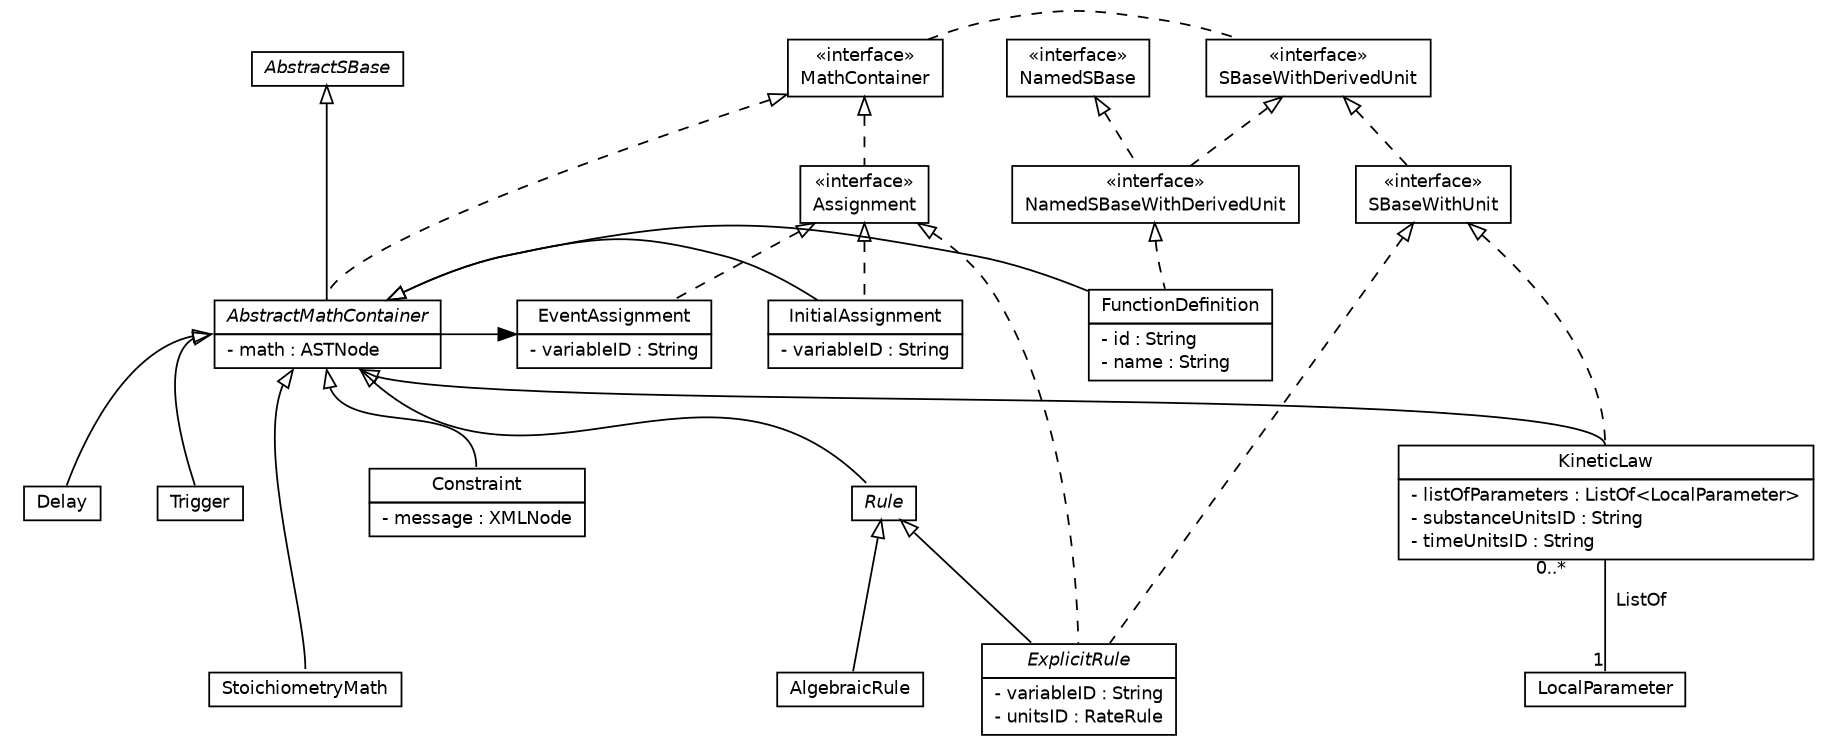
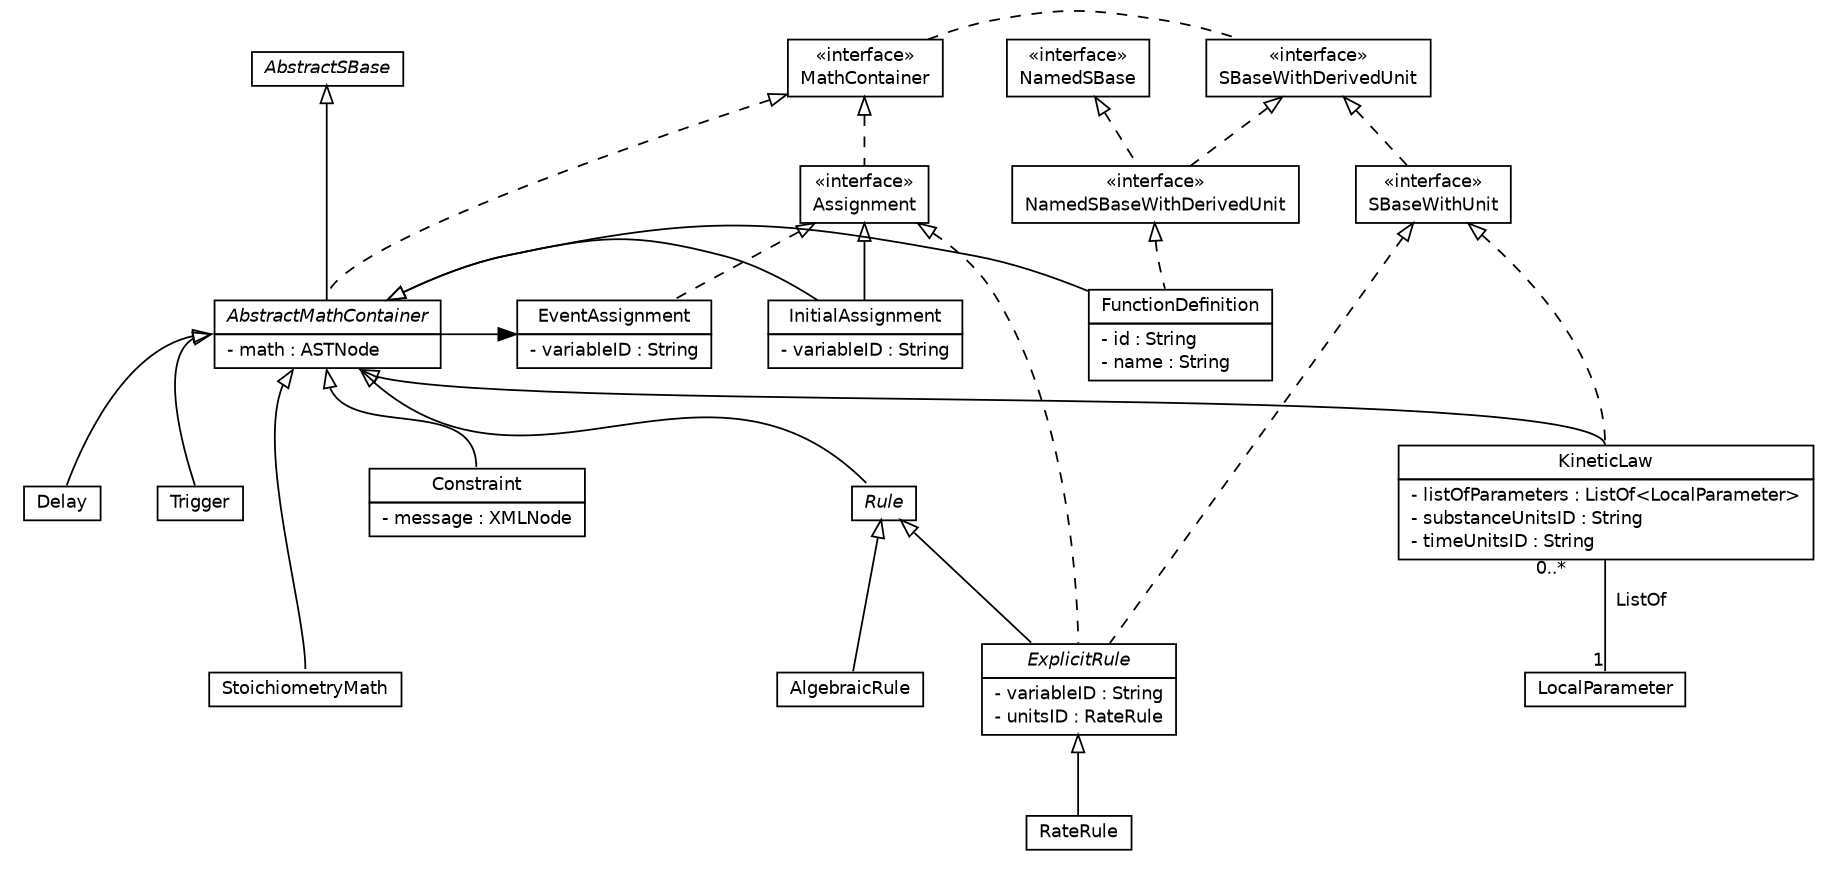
edge "InitialAssignment" -> "Assignment": style dashed -> solid
node "RateRule": added
